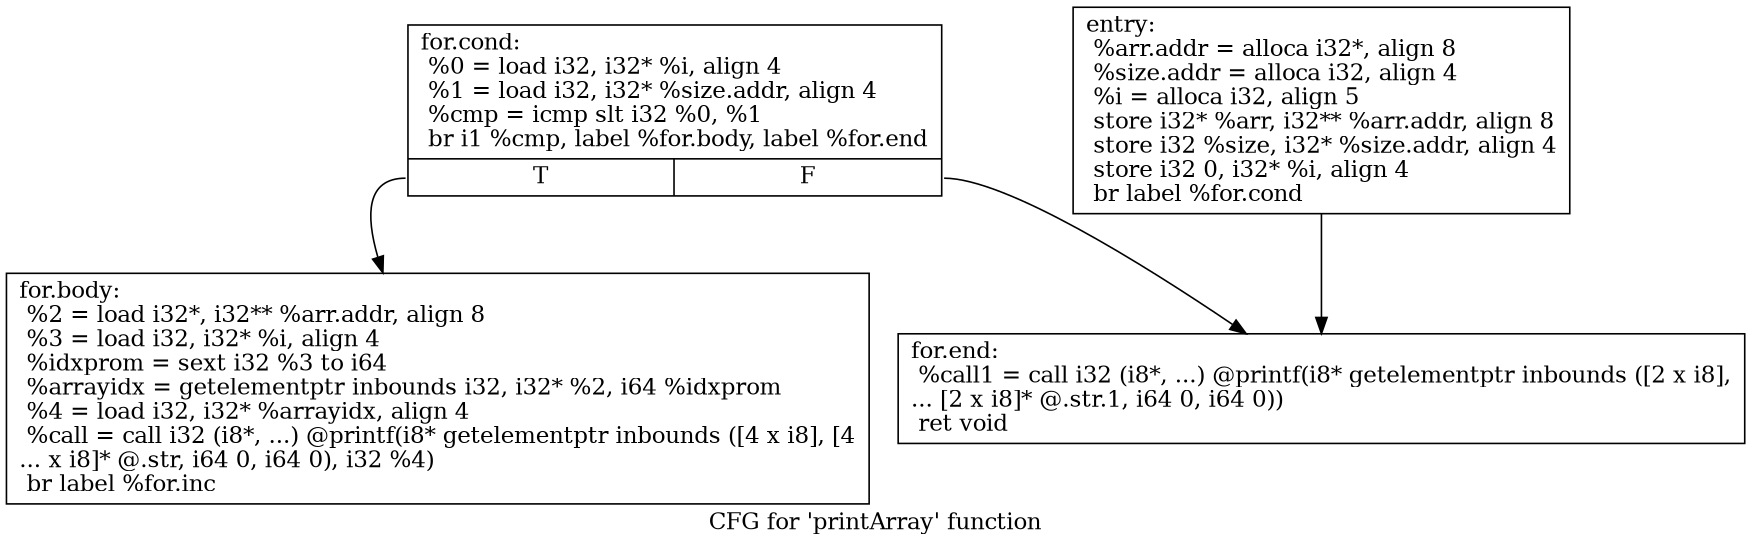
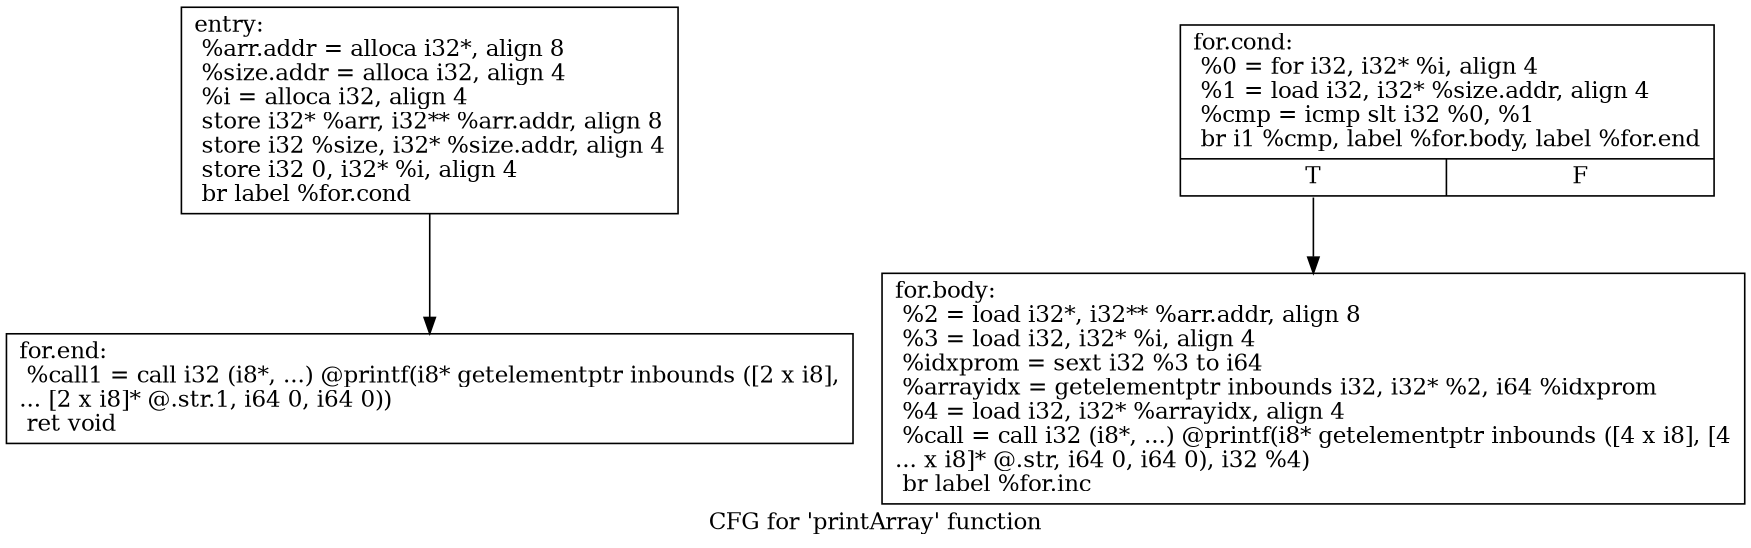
node "for.cond:": text "%0 = load i32, i32* %i, align 4" -> "%0 = for i32, i32* %i, align 4"
node "entry:": text "%i = alloca i32, align 5" -> "%i = alloca i32, align 4"
edge "for.cond:" -> "for.end:": removed
